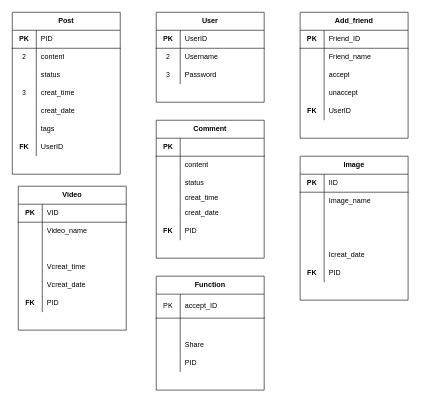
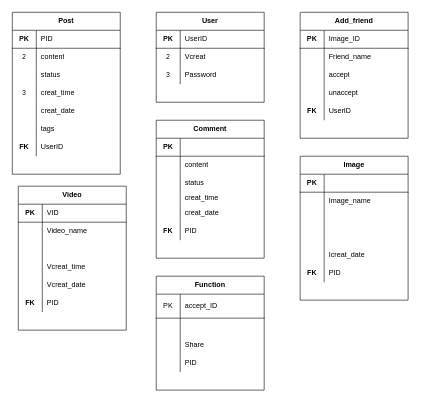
node "Friend_ID": label "Friend_ID" -> "Image_ID"
node "Username": label "Username" -> "Vcreat"
node "IID": removed
